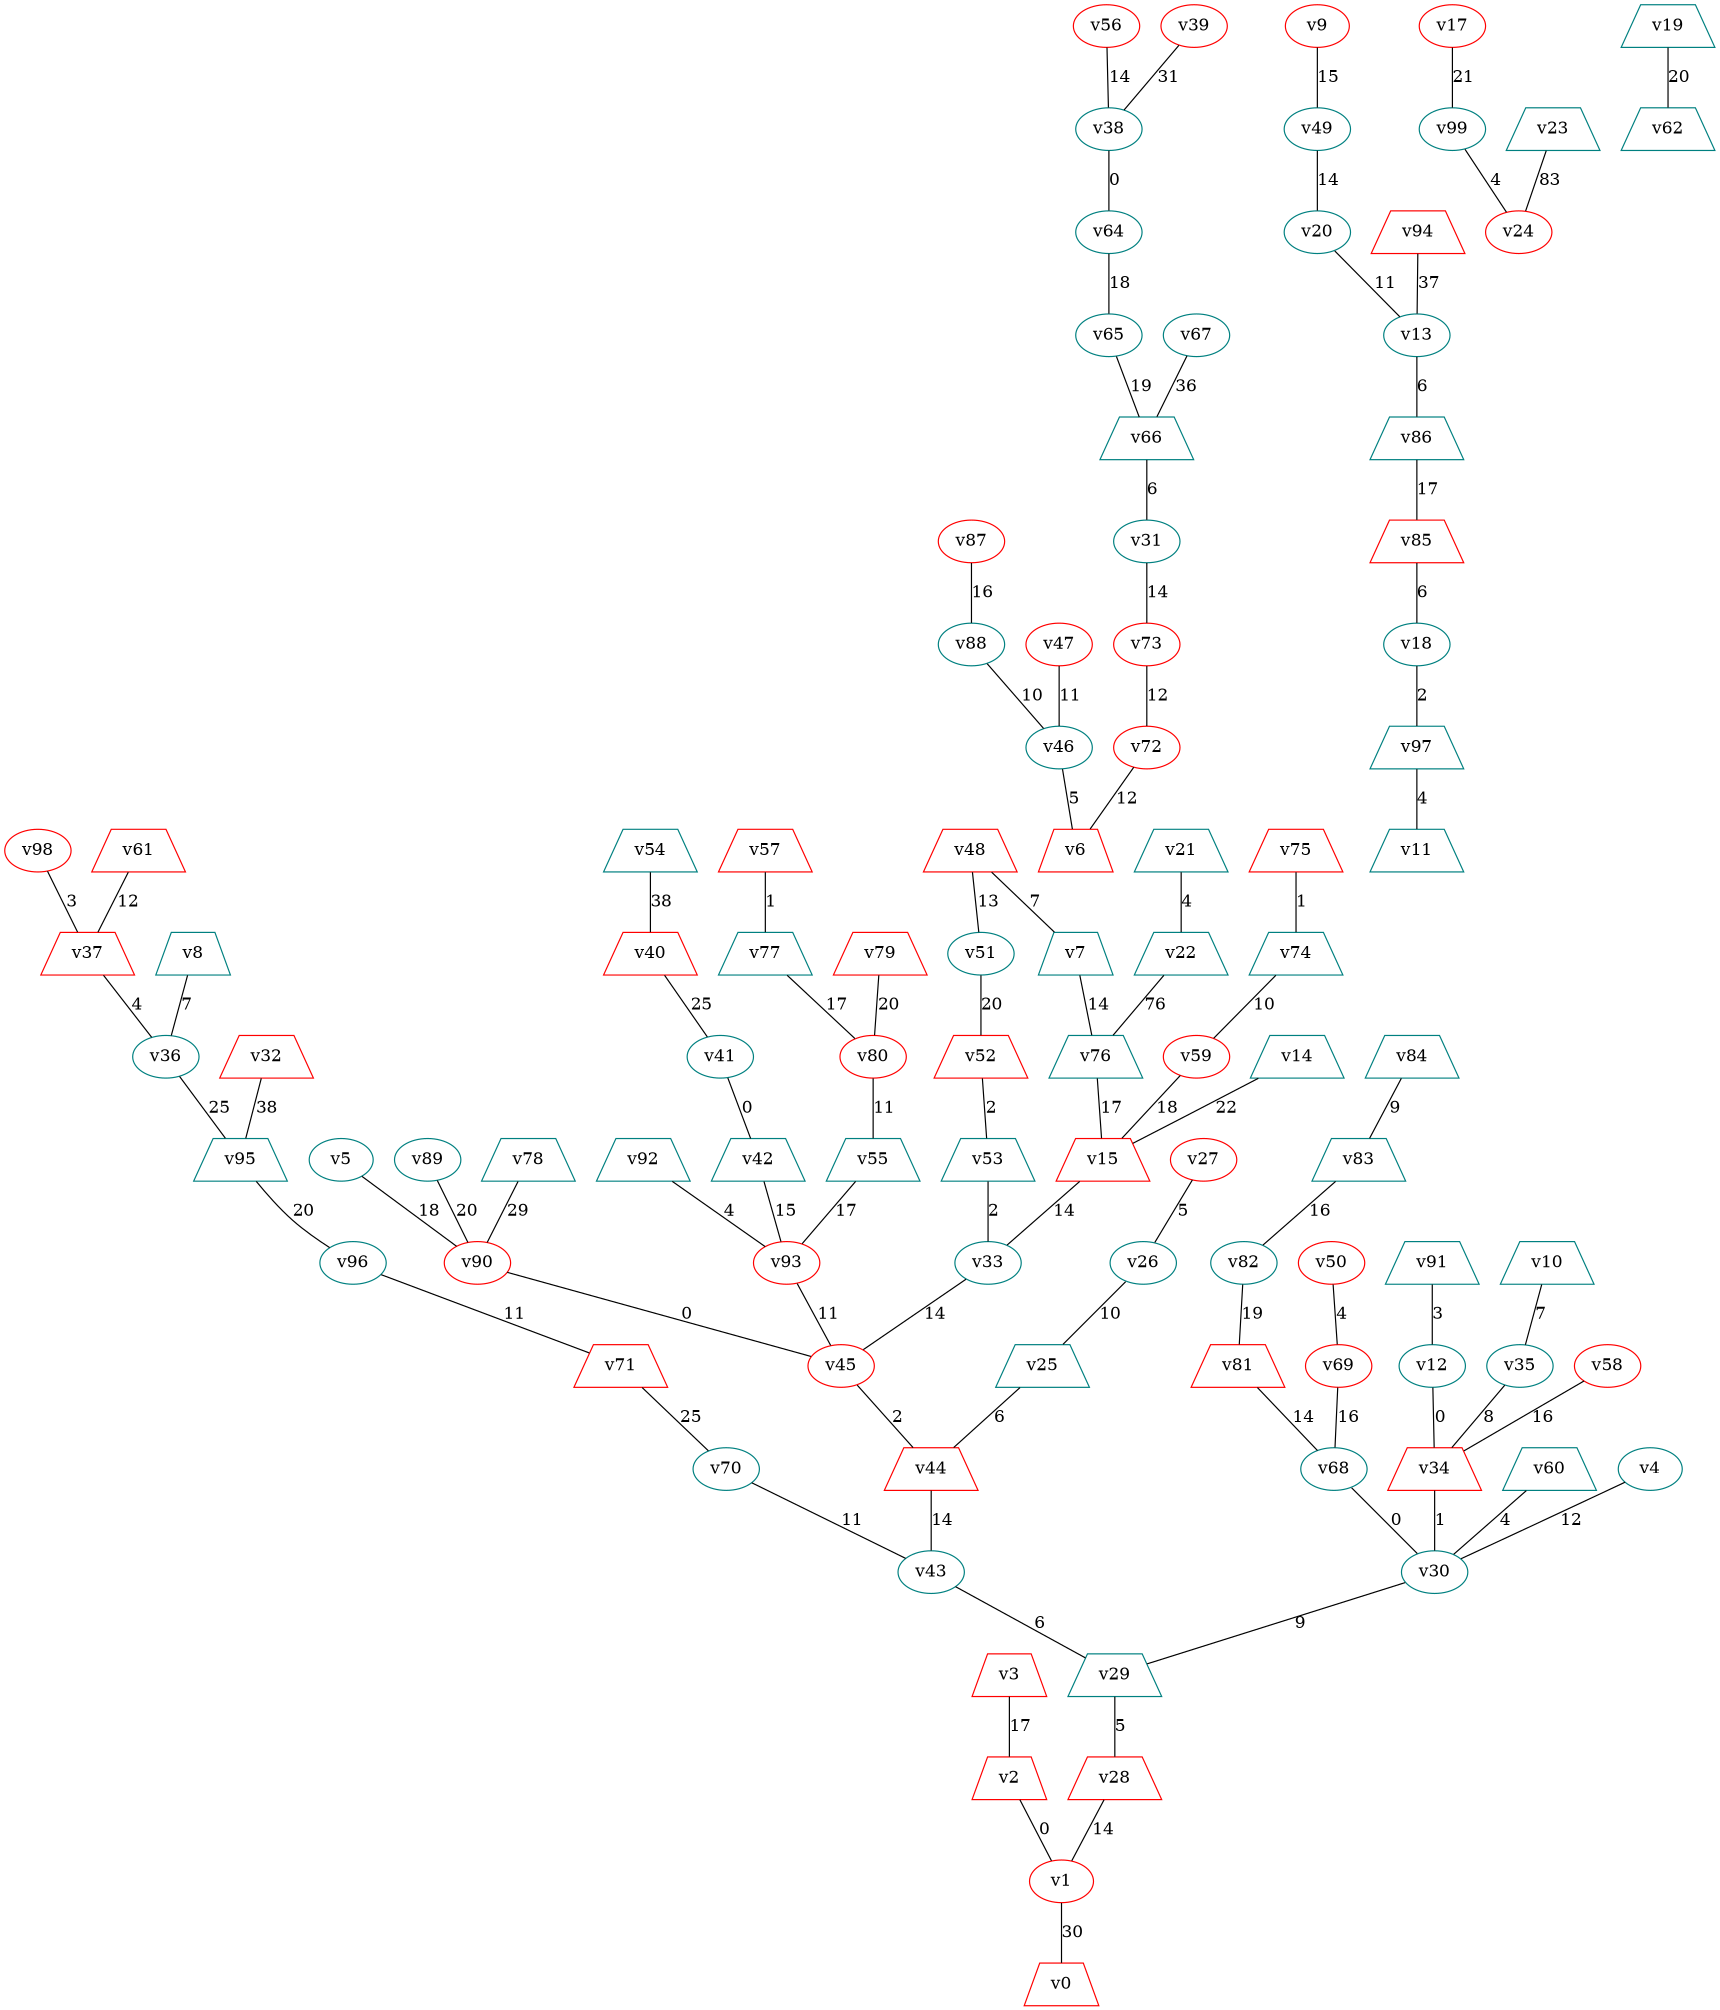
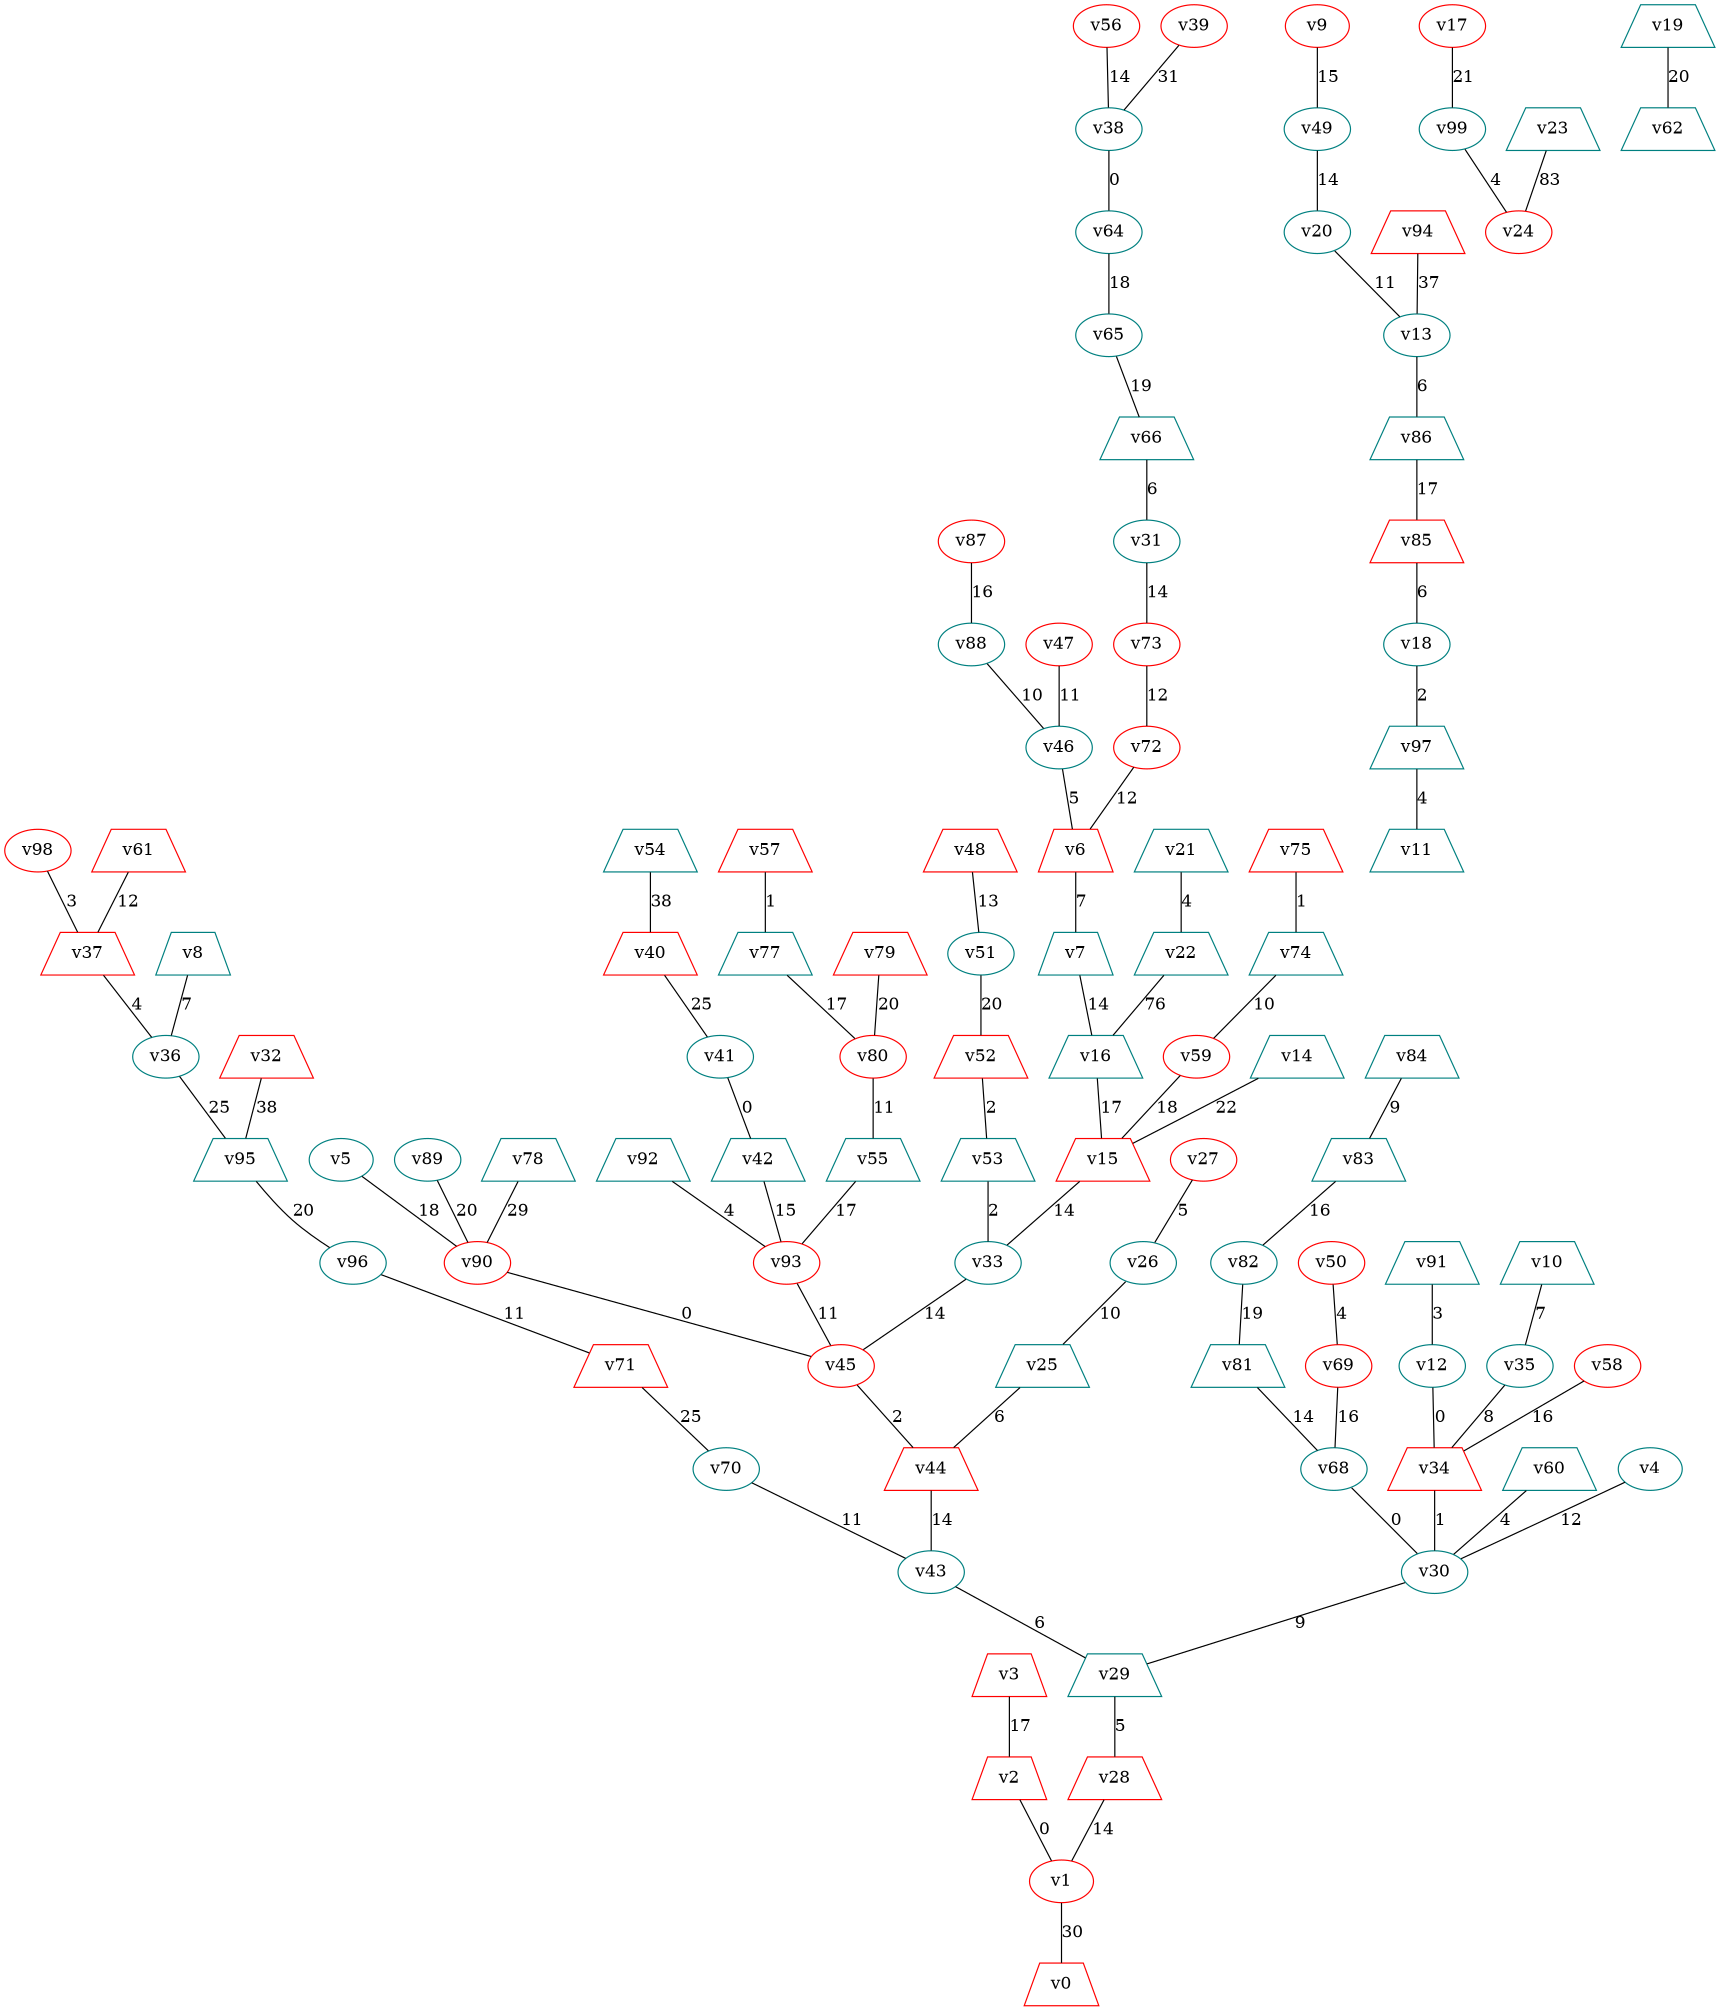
node "v67": removed
edge "v48" -- "v7": now "v6" -- "v7"
node "v76": label "v76" -> "v16"
node "v81": color red -> teal
